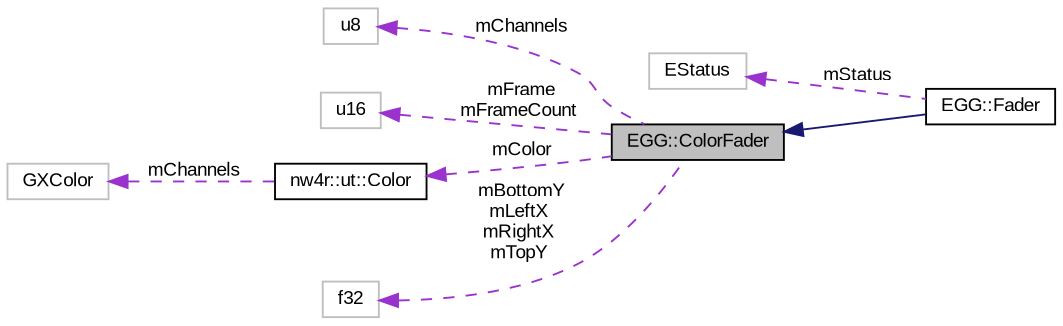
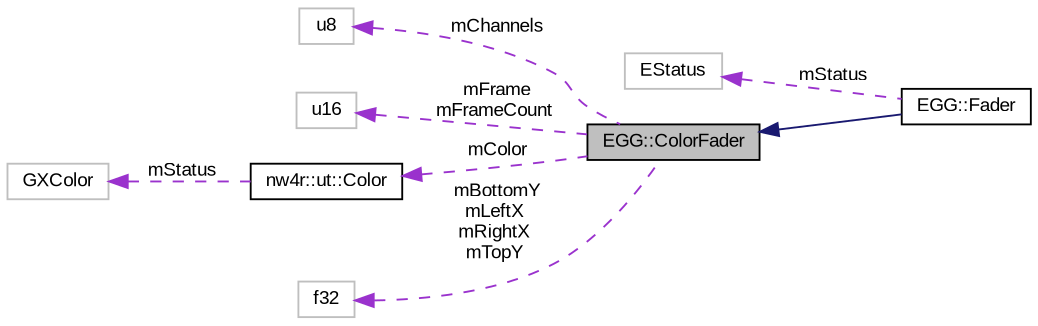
edge "nw4r::ut::Color" -> "GXColor": label " mChannels" -> " mStatus"
